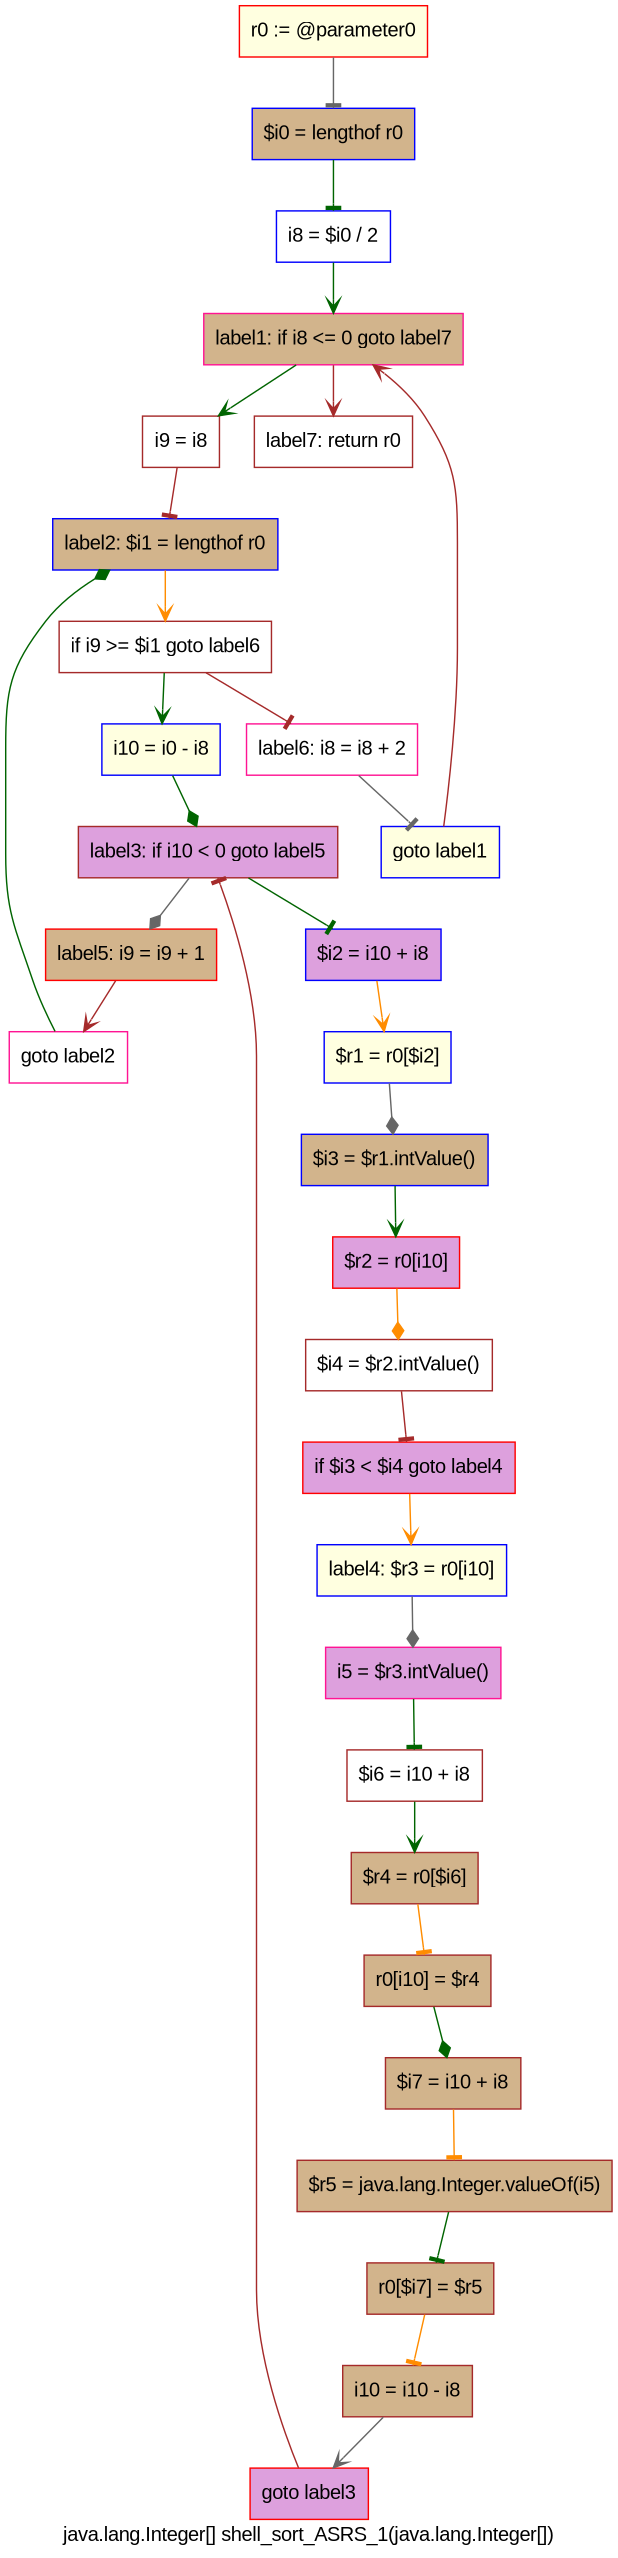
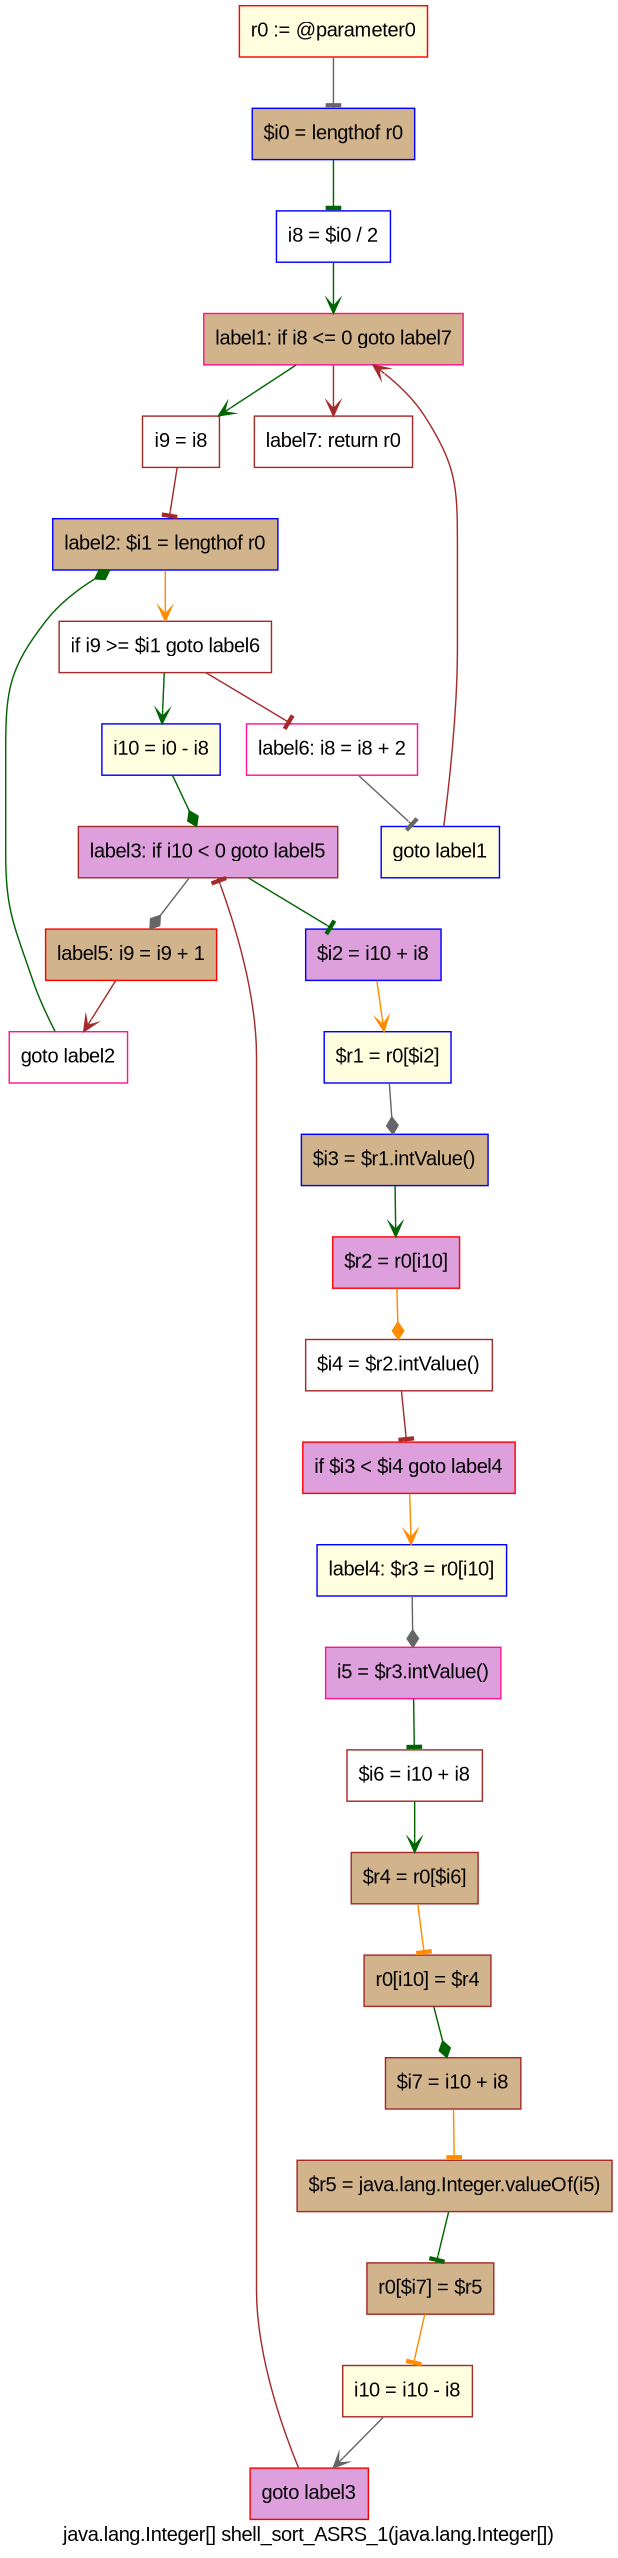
node "i10 = i10 - i8": fillcolor tan -> lightyellow
